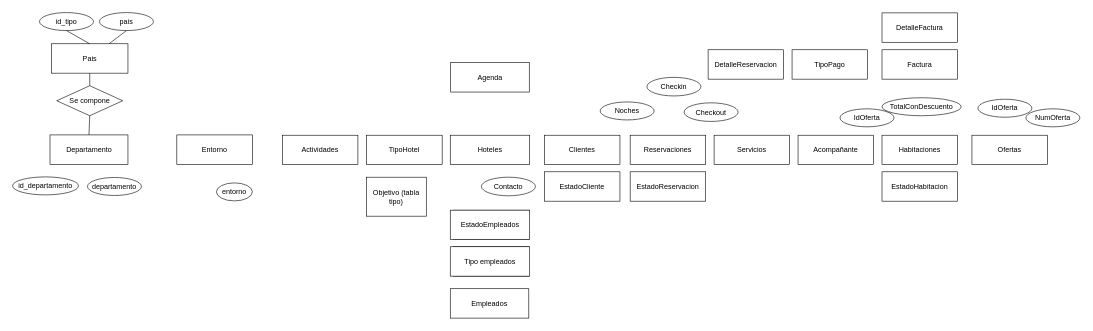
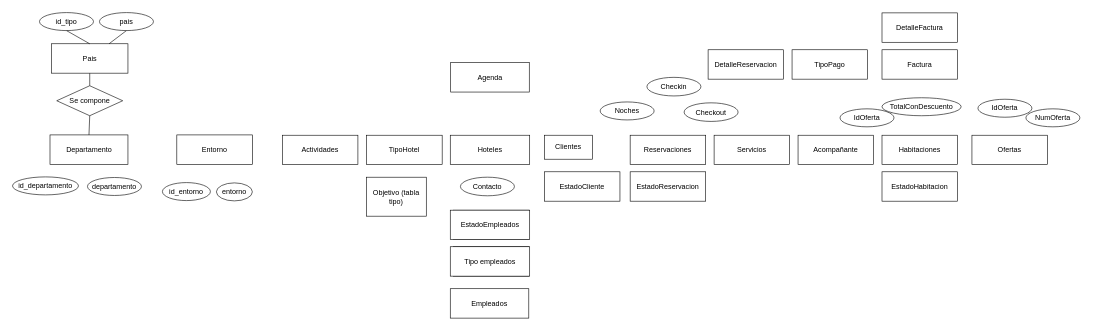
node "Clientes": size 76x29 -> 48x24
node "Contacto": moved (509, 187) -> (488, 187)
node "id_entorno": added
